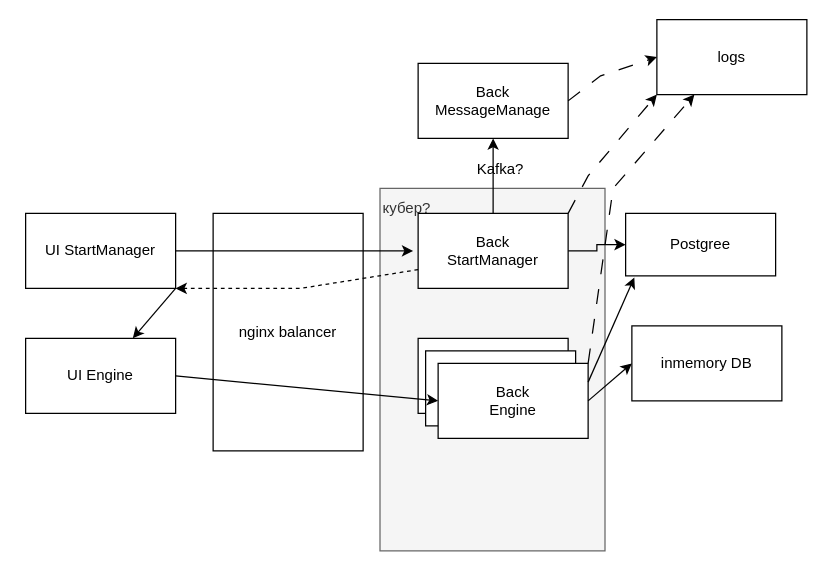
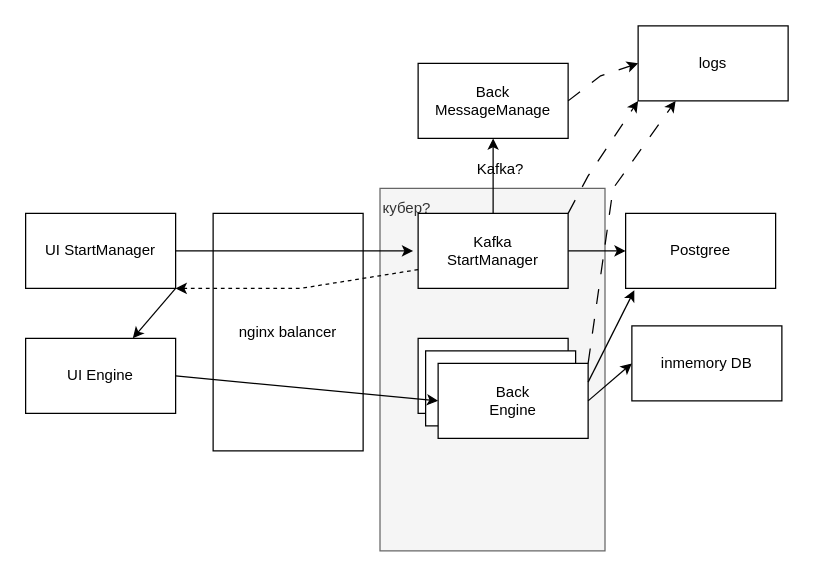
node "logs": moved (732, 57) -> (713, 63)
node "Postgree": size 150x63 -> 150x75
node "Back StartManager": label "Back StartManager" -> "Kafka StartManager"
